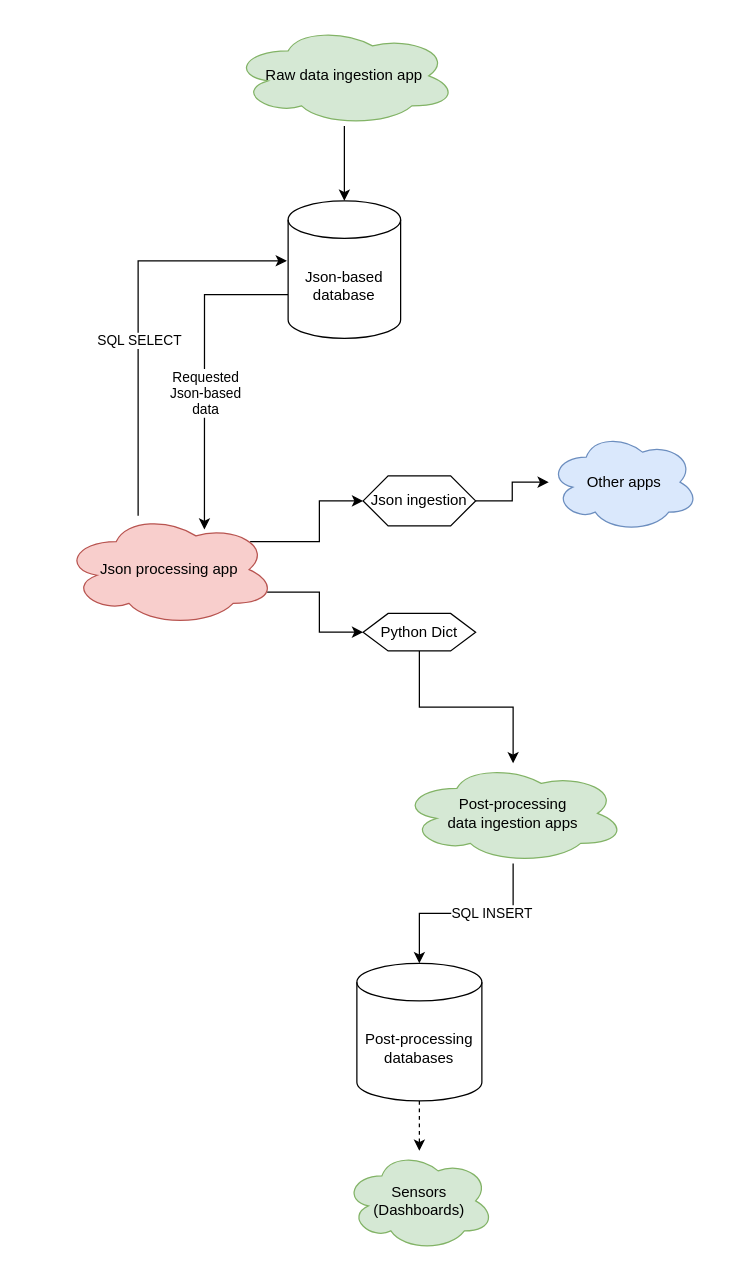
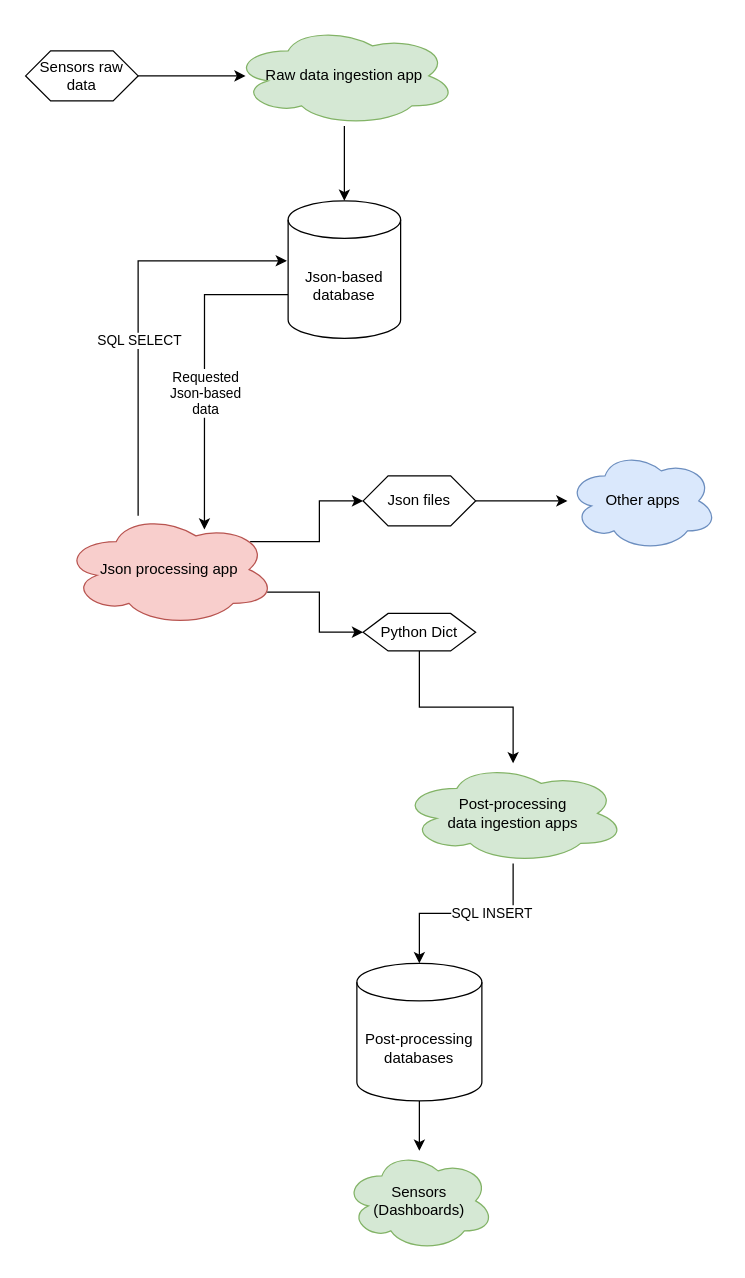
node "Sensors raw data": added
edge "Sensors raw data" -> "Raw data ingestion app": added
node "Other apps": moved (624, 482) -> (643, 501)
node "Json ingestion": label "Json ingestion" -> "Json files"
edge "Post-processing databases" -> "Sensors (Dashboards)": style dashed -> solid
